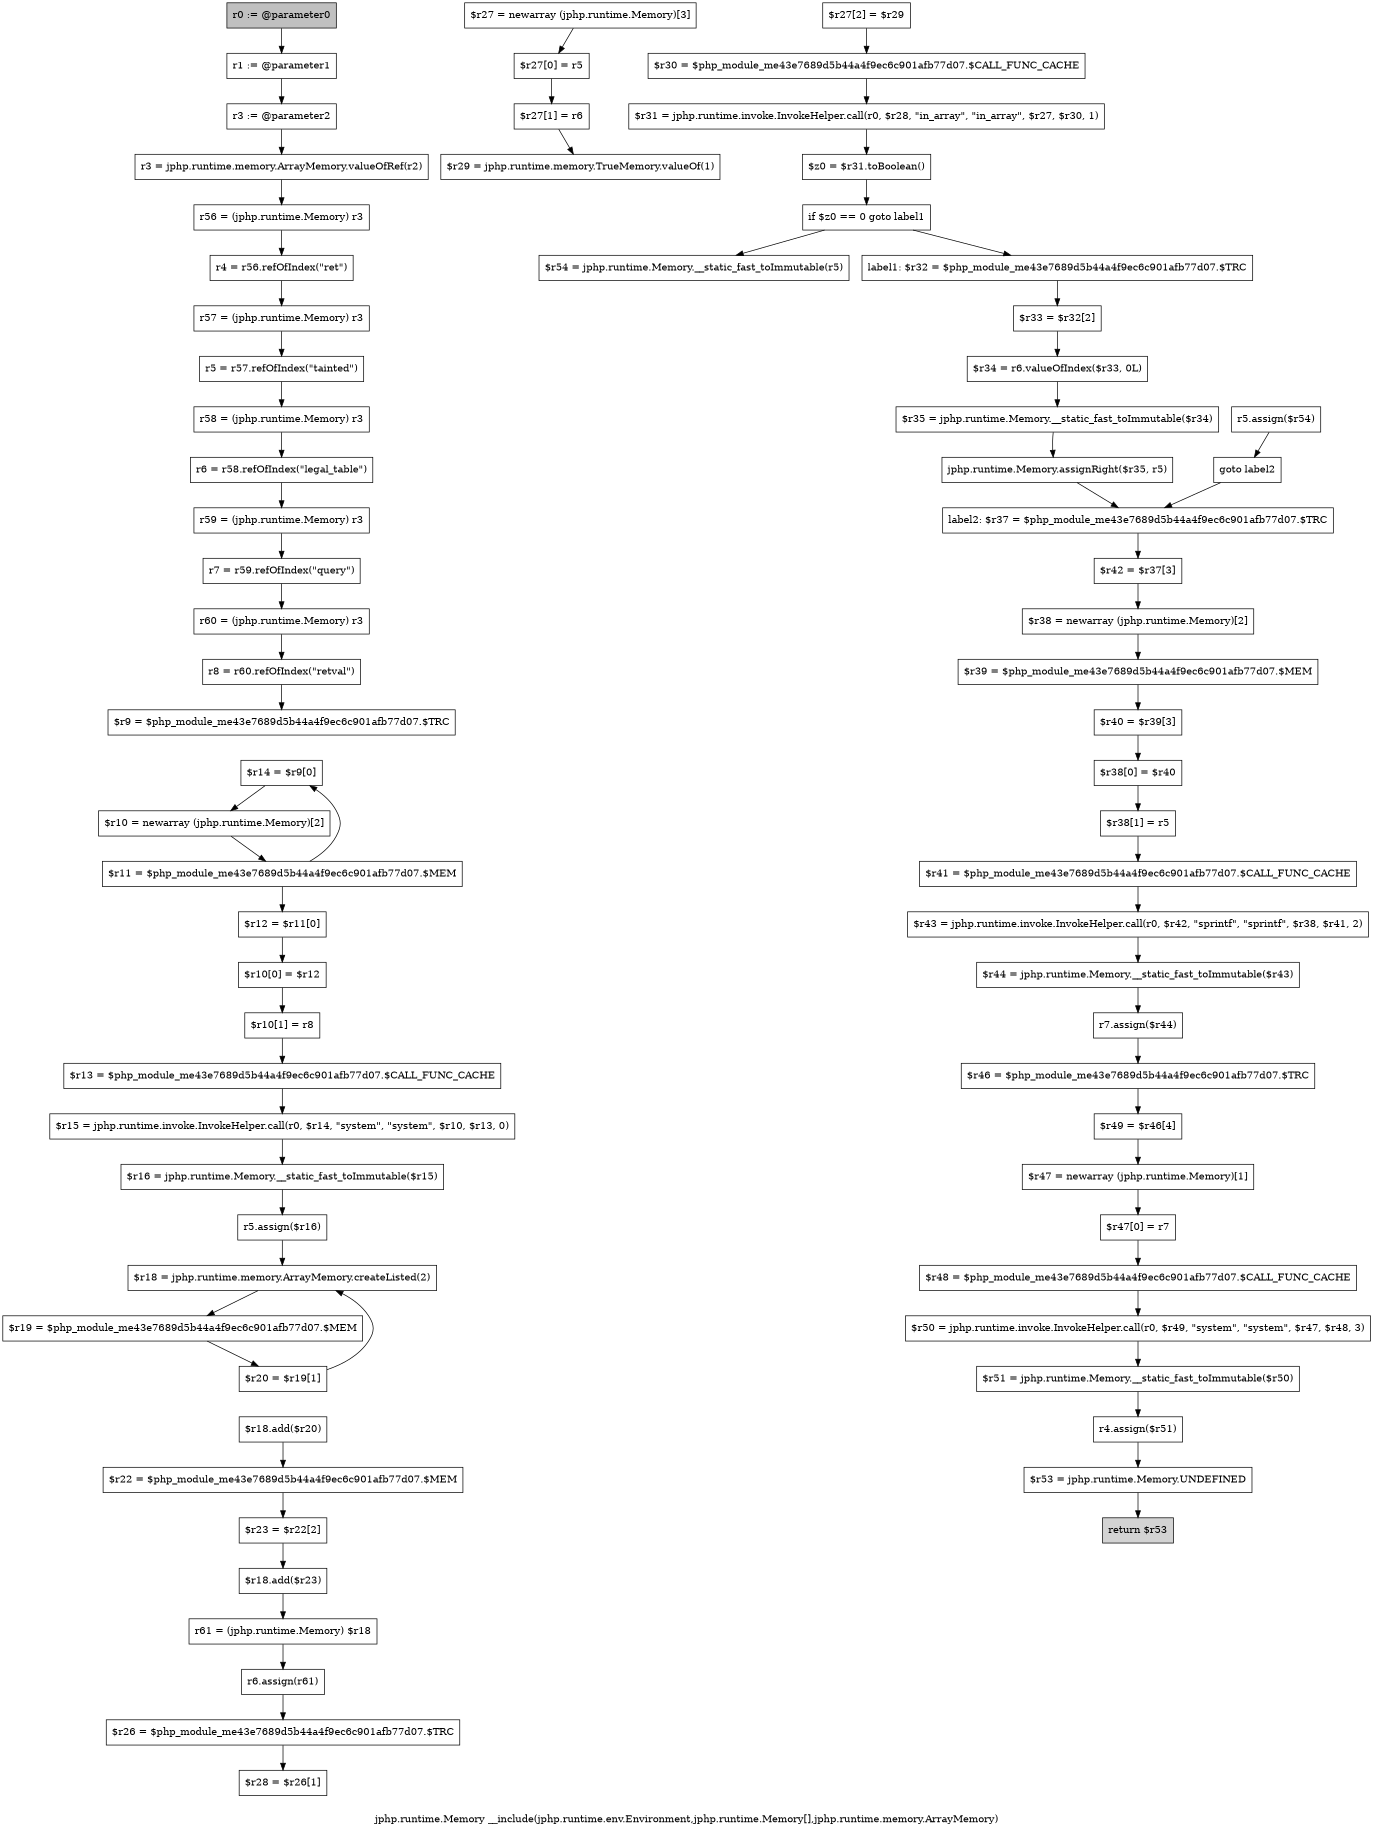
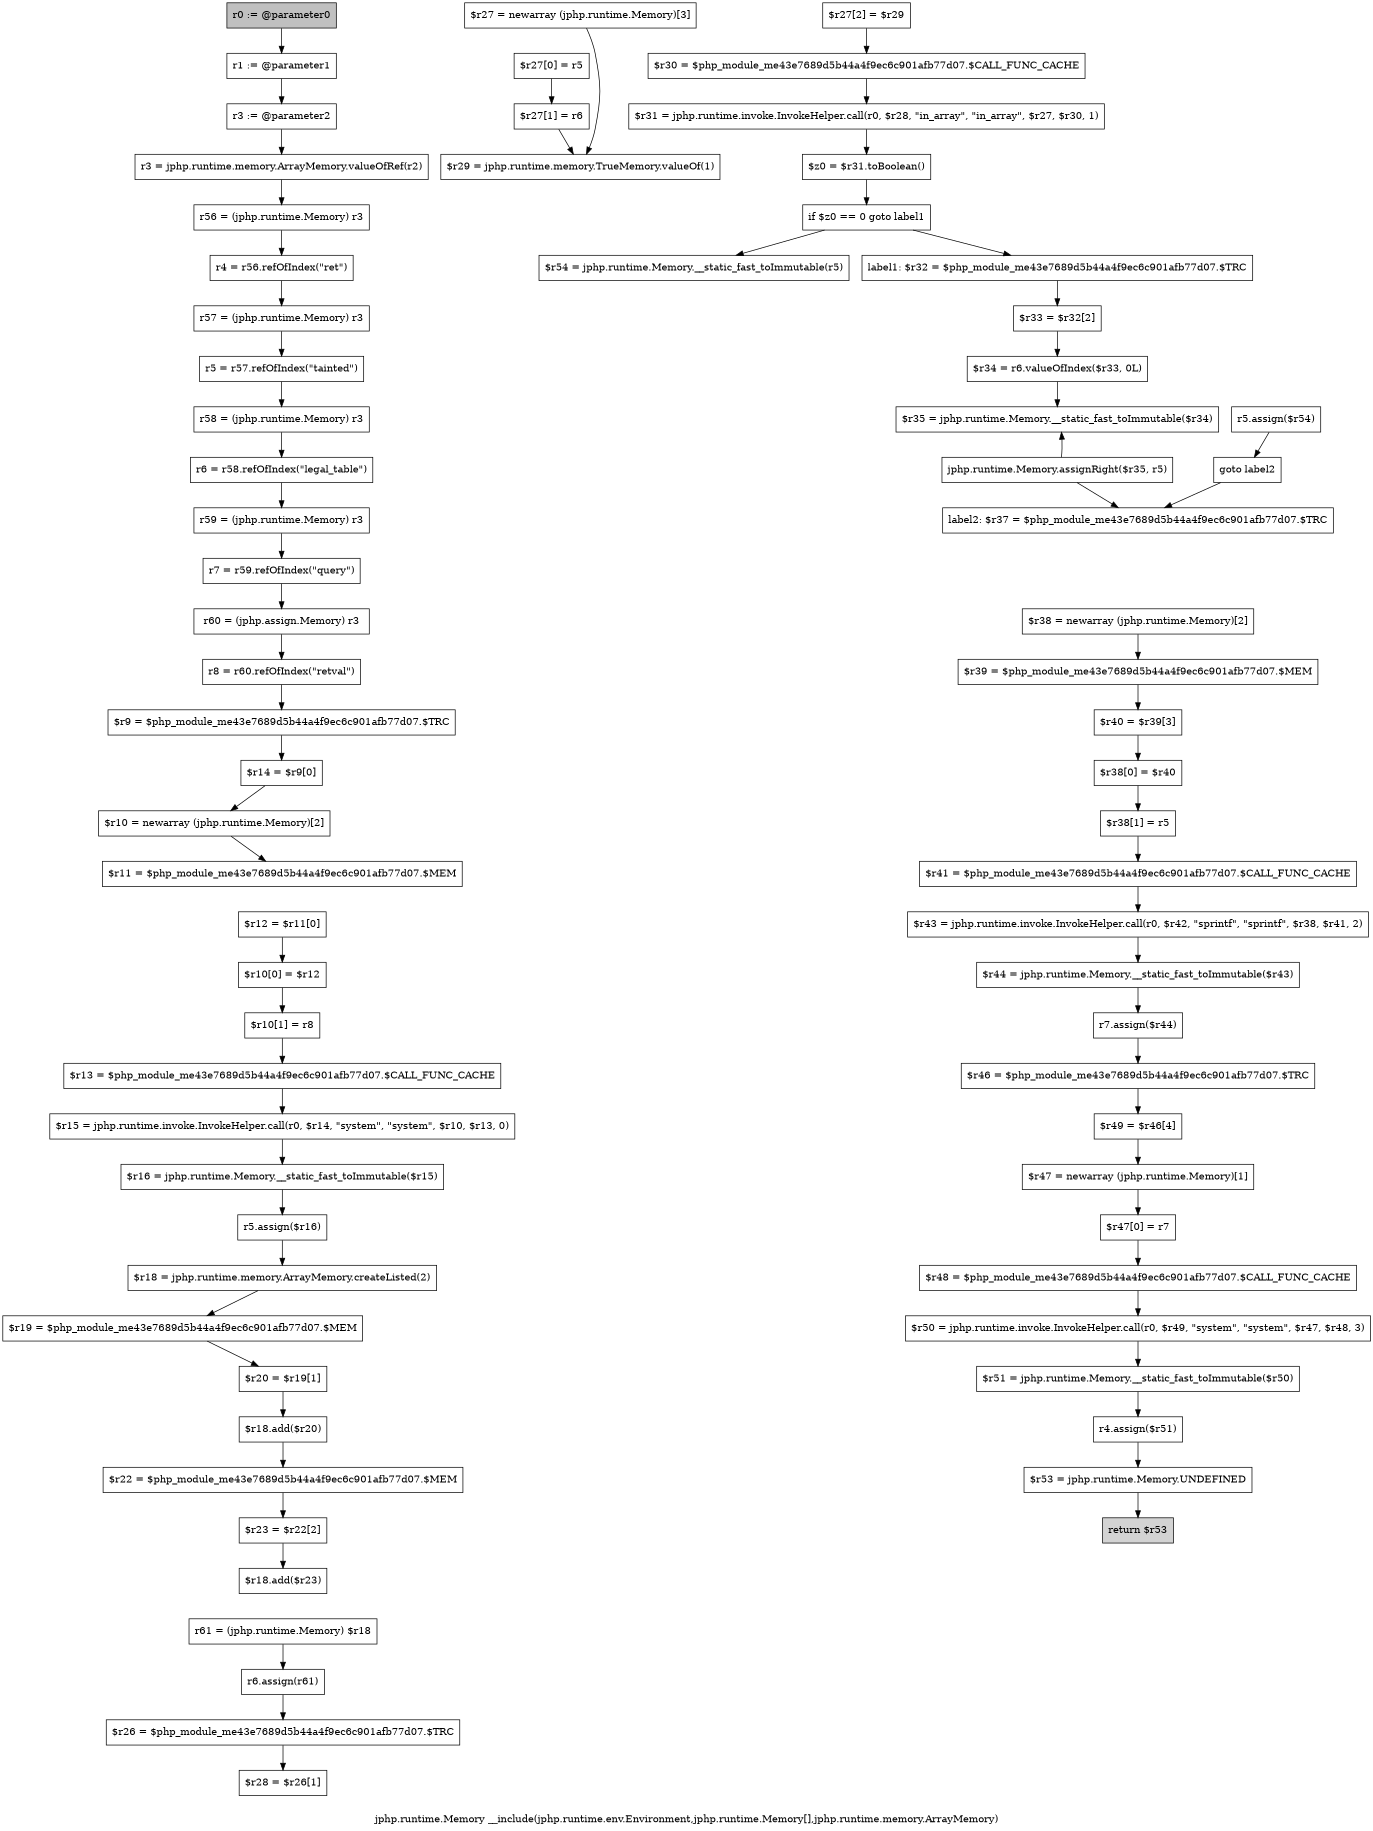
edge "$r27 = newarray (jphp.runtime.Memory)[3]" -> "$r27[0] = r5": now "$r27 = newarray (jphp.runtime.Memory)[3]" -> "$r29 = jphp.runtime.memory.TrueMemory.valueOf(1)"
edge "$r35 = jphp.runtime.Memory.__static_fast_toImmutable($r34)" -> "jphp.runtime.Memory.assignRight($r35, r5)": reversed
node "$r42 = $r37[3]": removed
node "r60 = (jphp.runtime.Memory) r3": label "r60 = (jphp.runtime.Memory) r3" -> "r60 = (jphp.assign.Memory) r3"
edge "$r11 = $php_module_me43e7689d5b44a4f9ec6c901afb77d07.$MEM" -> "$r14 = $r9[0]": now "$r9 = $php_module_me43e7689d5b44a4f9ec6c901afb77d07.$TRC" -> "$r14 = $r9[0]"
edge "$r11 = $php_module_me43e7689d5b44a4f9ec6c901afb77d07.$MEM" -> "$r12 = $r11[0]": removed
edge "$r20 = $r19[1]" -> "$r18 = jphp.runtime.memory.ArrayMemory.createListed(2)": now "$r20 = $r19[1]" -> "$r18.add($r20)"
edge "$r18.add($r23)" -> "r61 = (jphp.runtime.Memory) $r18": removed
